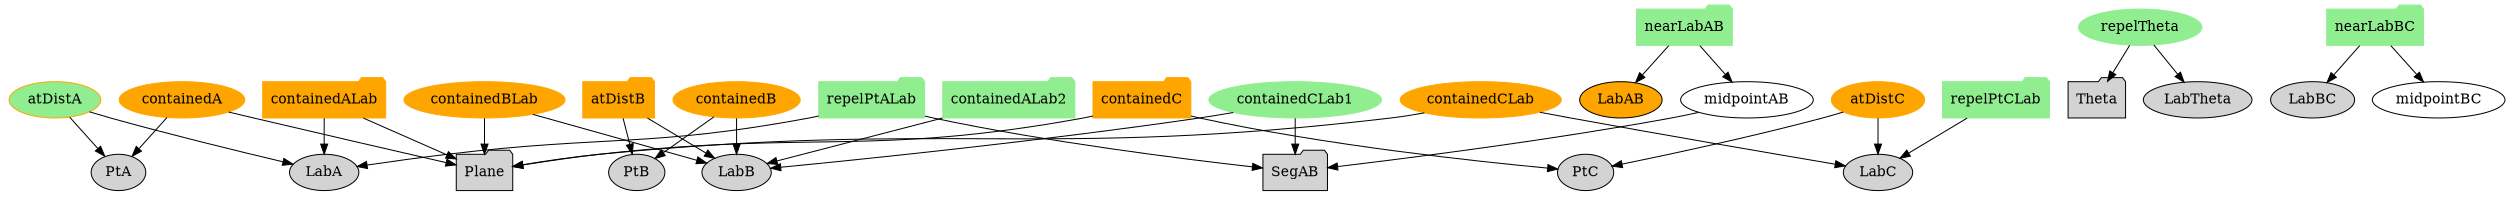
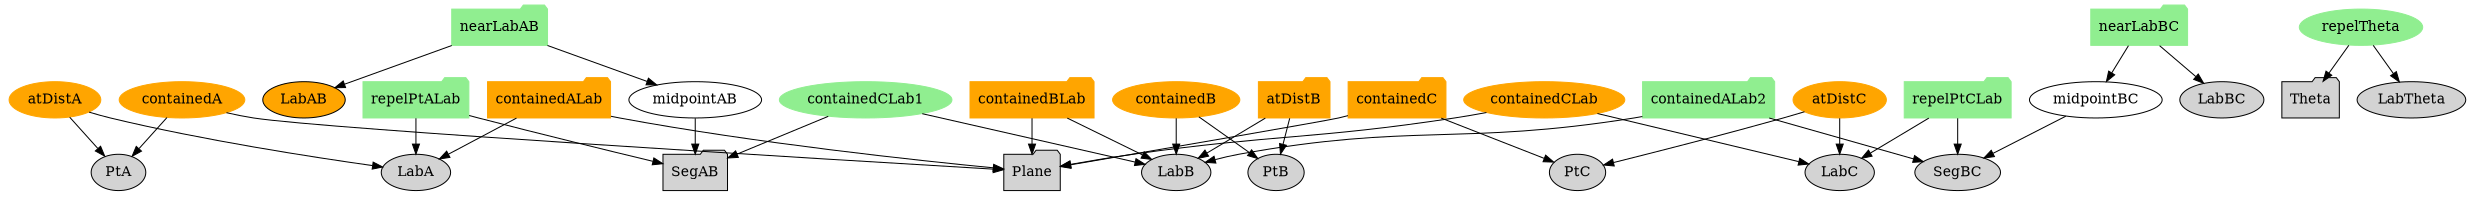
node "atDistA": fillcolor lightgreen -> orange
node "containedBLab": shape ellipse -> folder
node "SegBC": added
